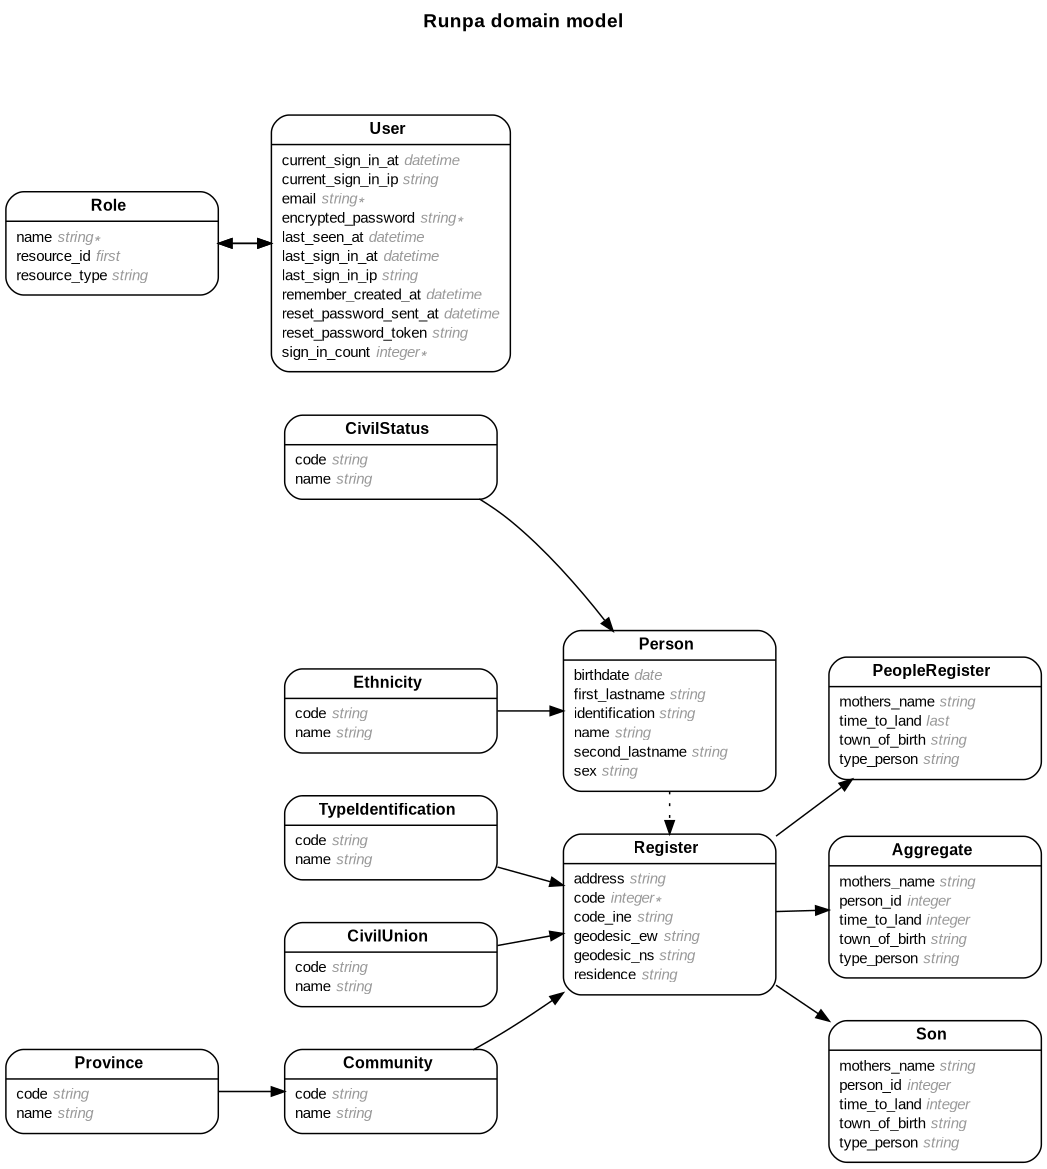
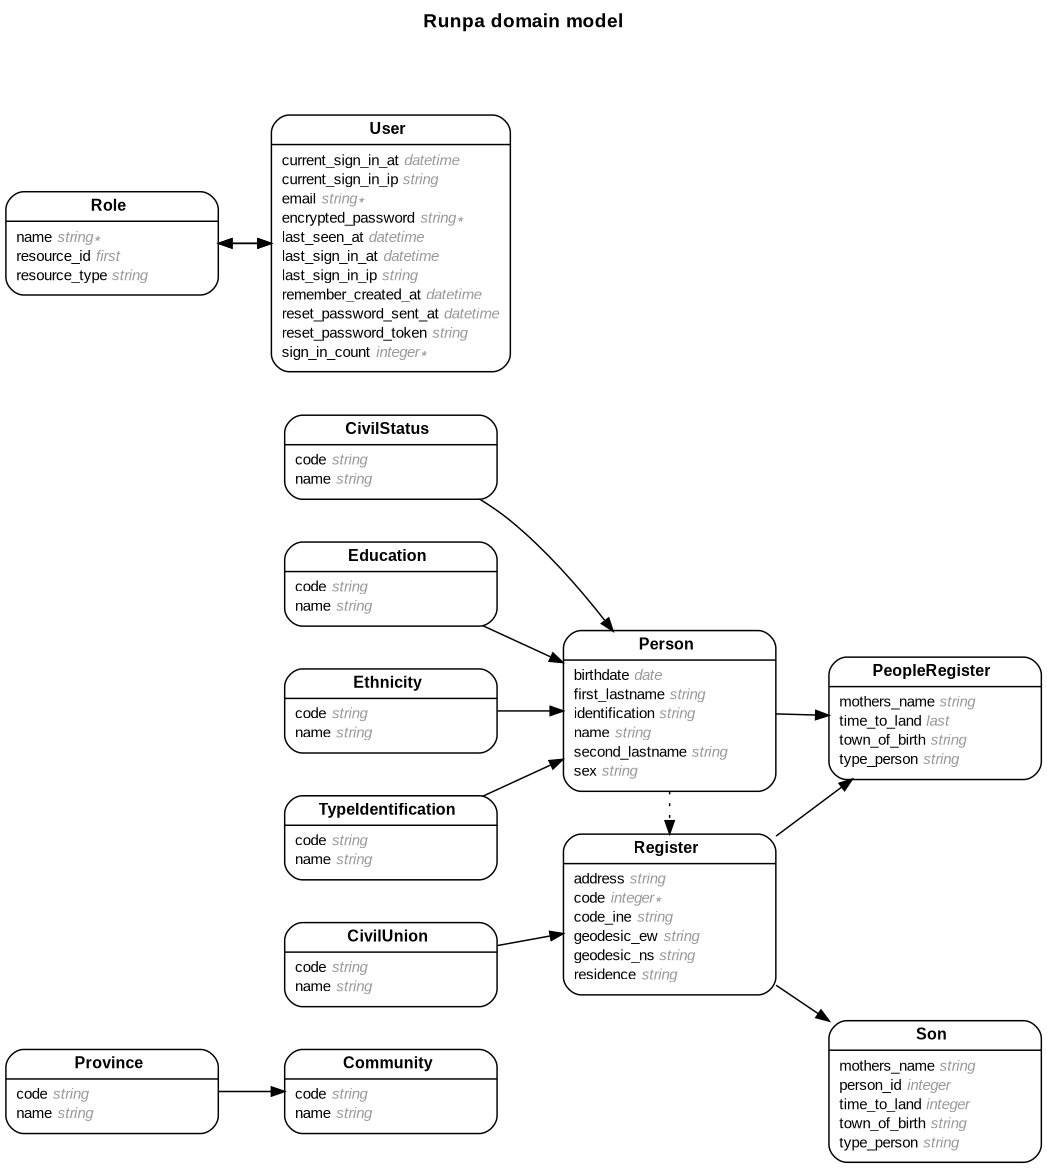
node "Education": added
edge "Person" -- "PeopleRegister": added
edge "TypeIdentification" -- "Register": now "TypeIdentification" -- "Person"
node "Aggregate": removed
edge "Register" -- "Community": removed
